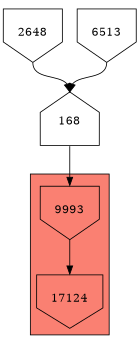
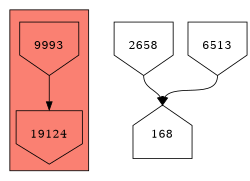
node "2648": label "2648" -> "2658"
edge "168" -> "9993": removed
node "17124": label "17124" -> "19124"
